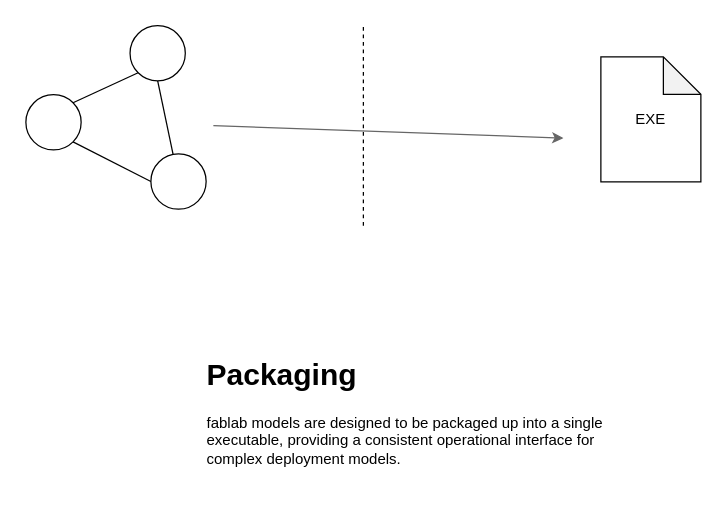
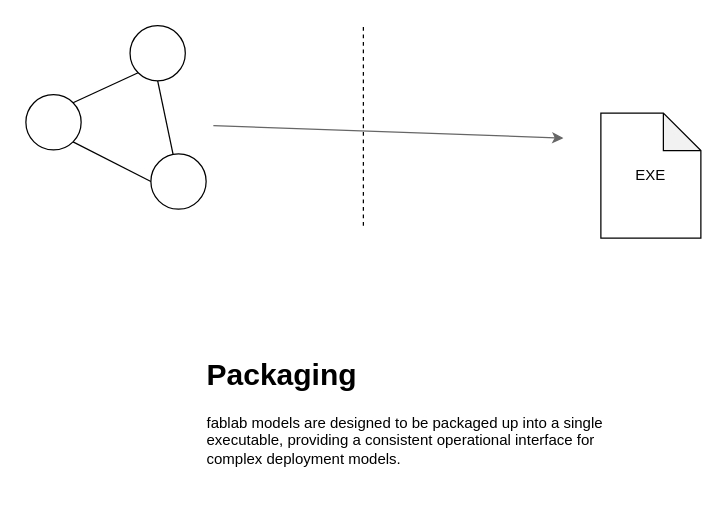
node "EXE": moved (651, 119) -> (651, 176)
